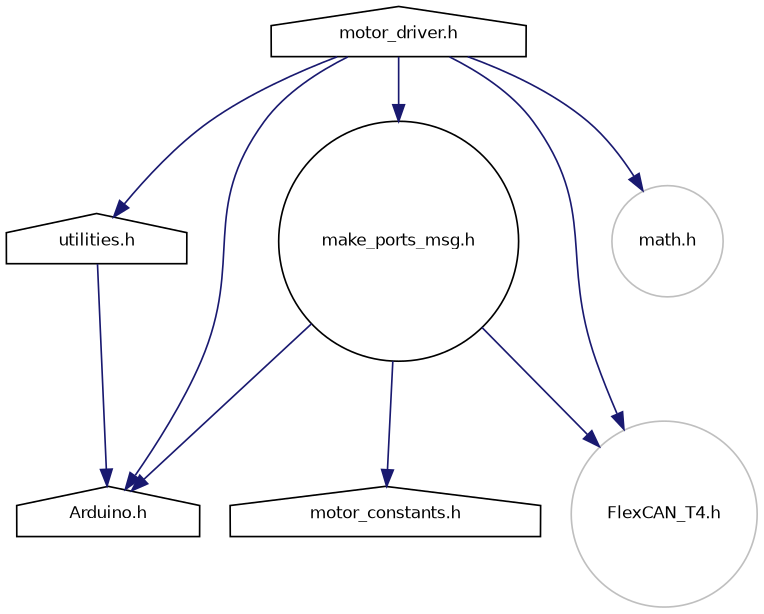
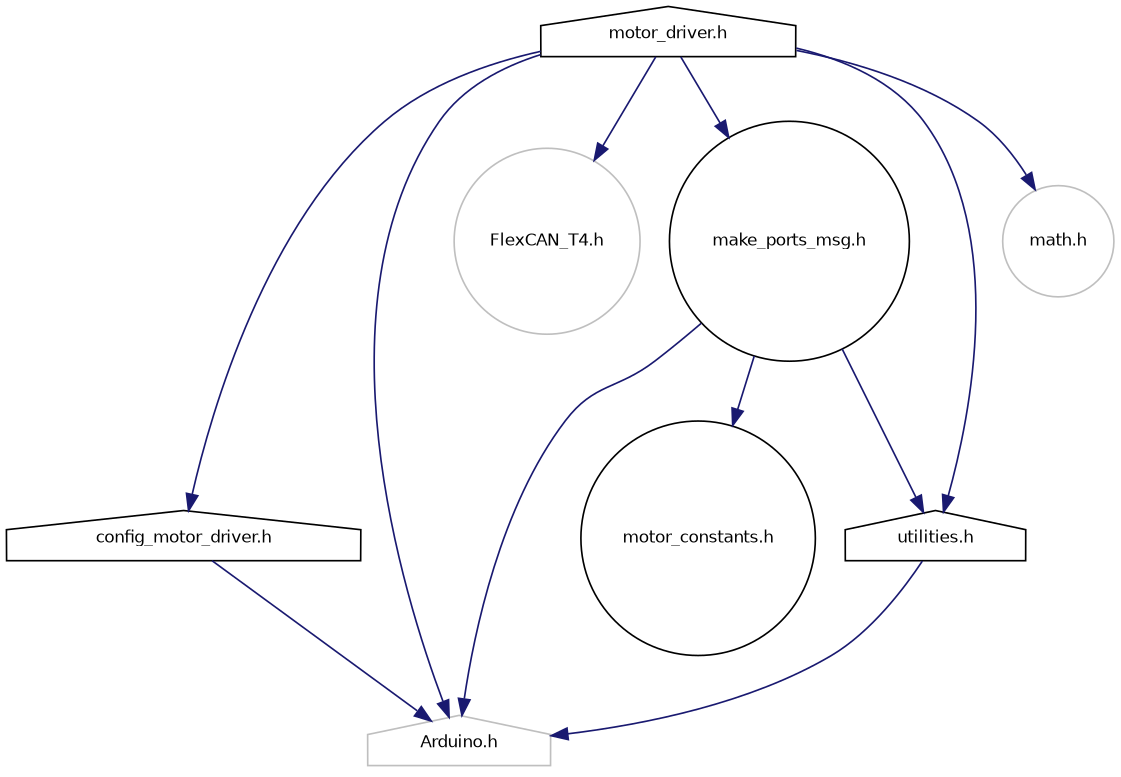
edge "make_ports_msg.h" -> "FlexCAN_T4.h": now "make_ports_msg.h" -> "utilities.h"
node "Arduino.h": color black -> grey75
node "motor_constants.h": shape house -> circle
node "config_motor_driver.h": added
